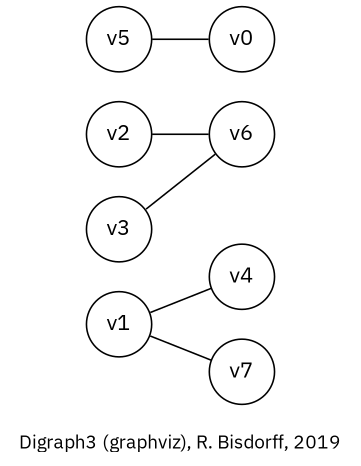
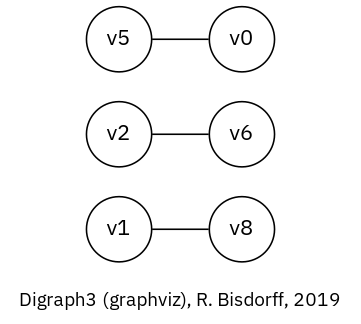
node "v3": removed
node "v4": removed
node "v7": label "v7" -> "v8"
